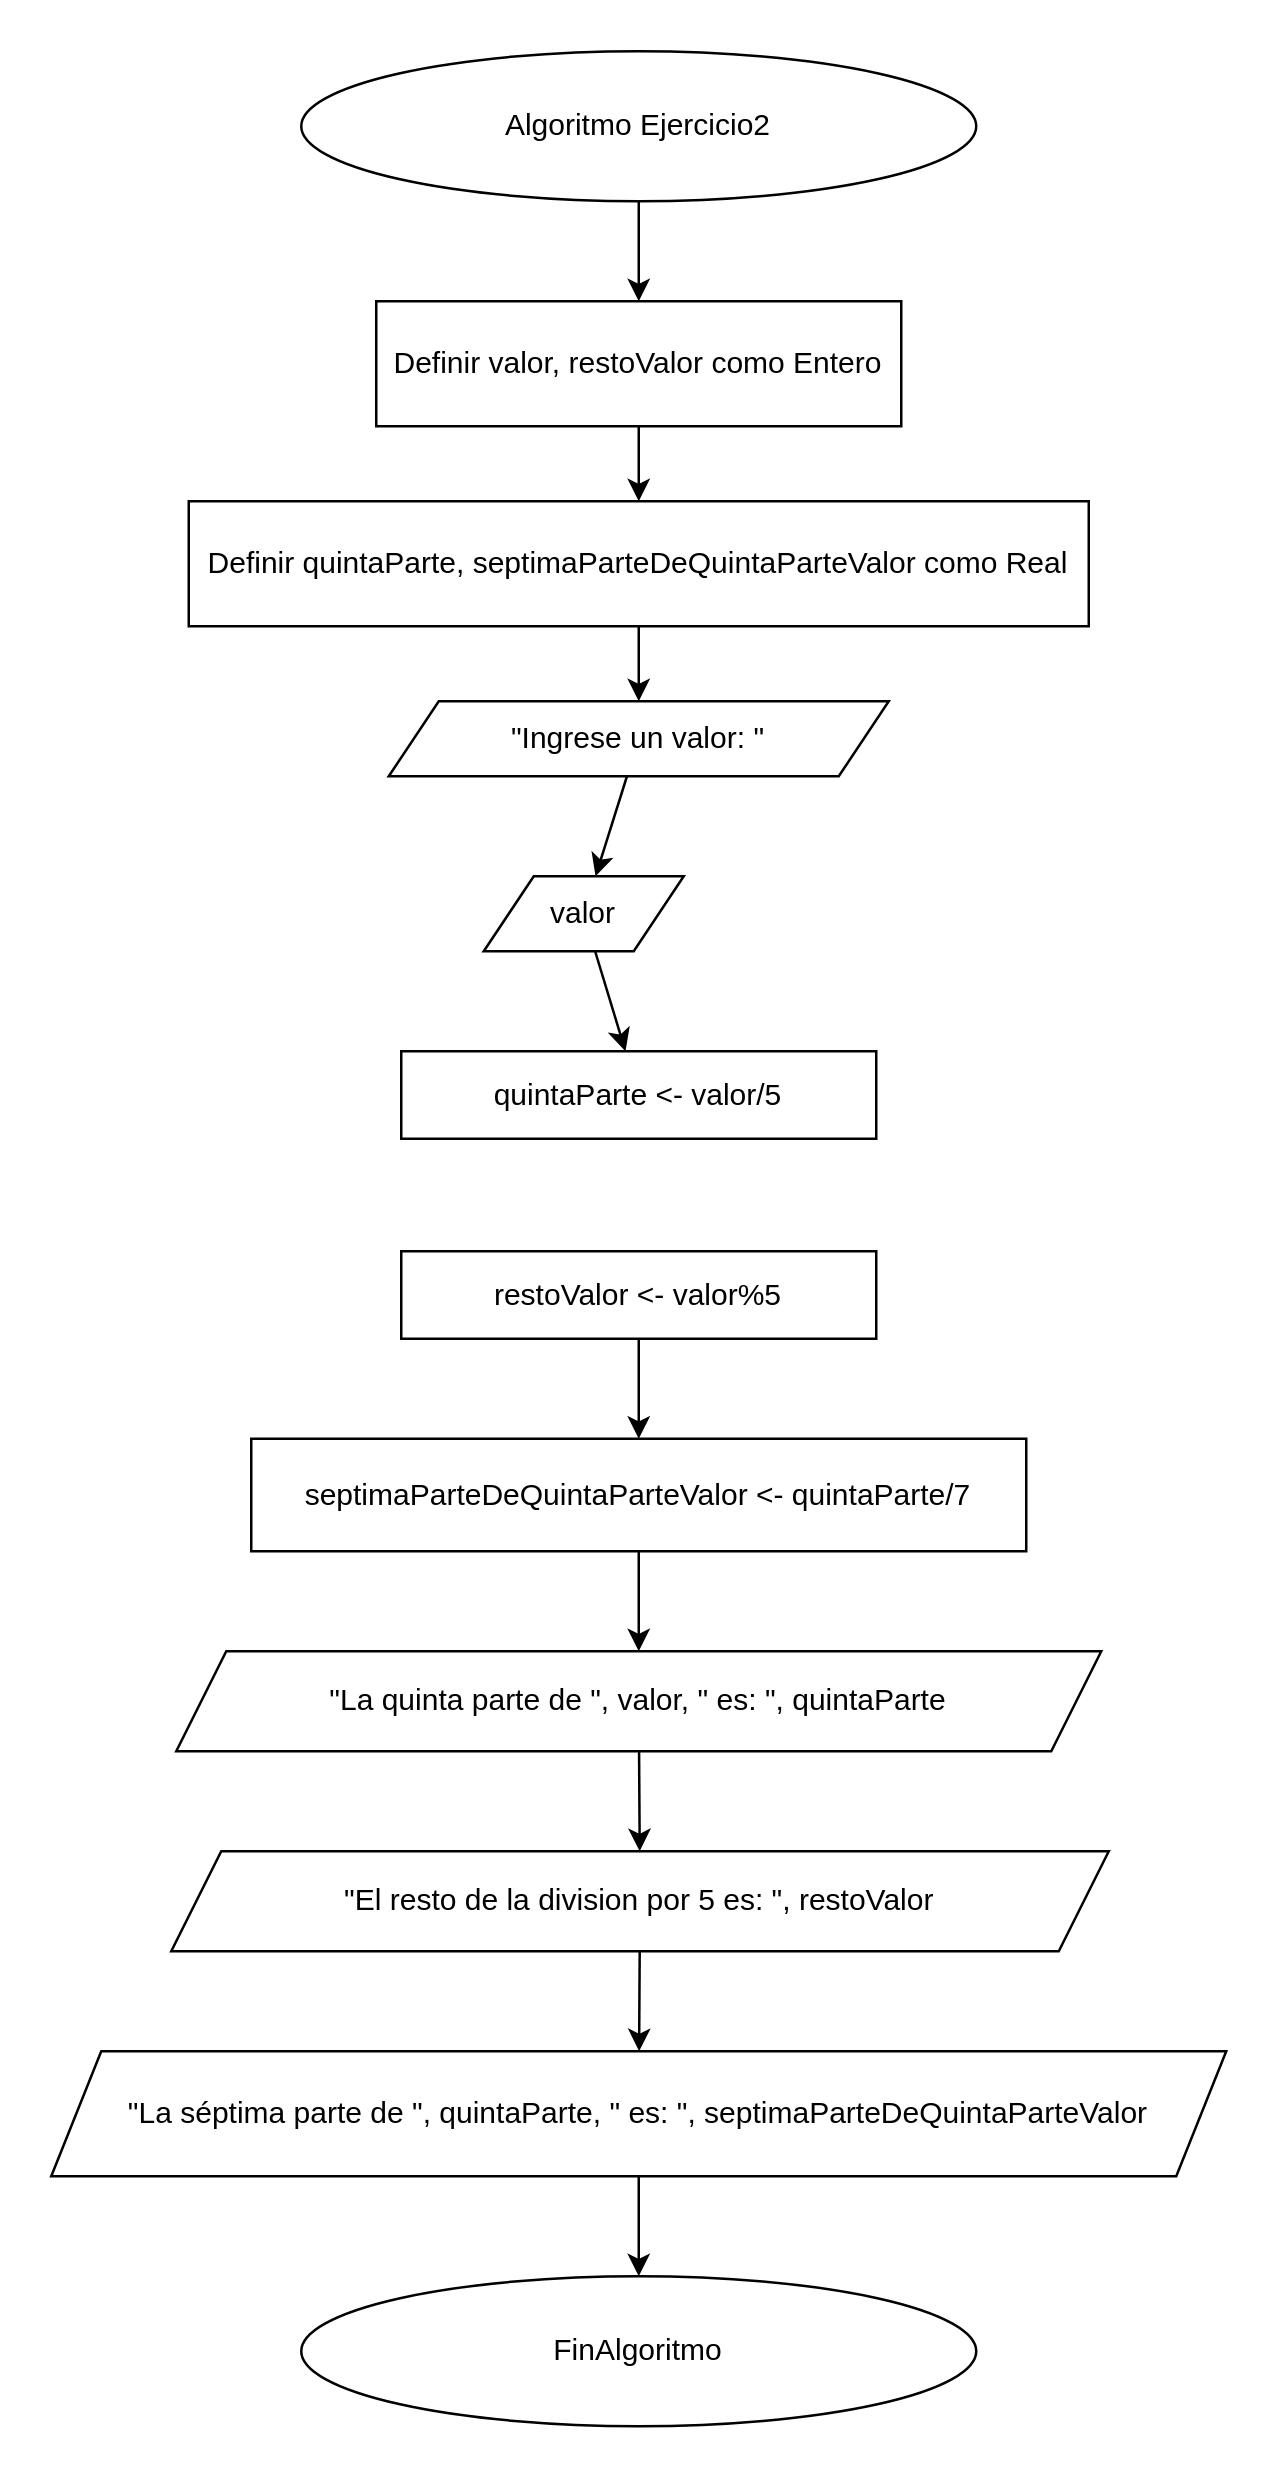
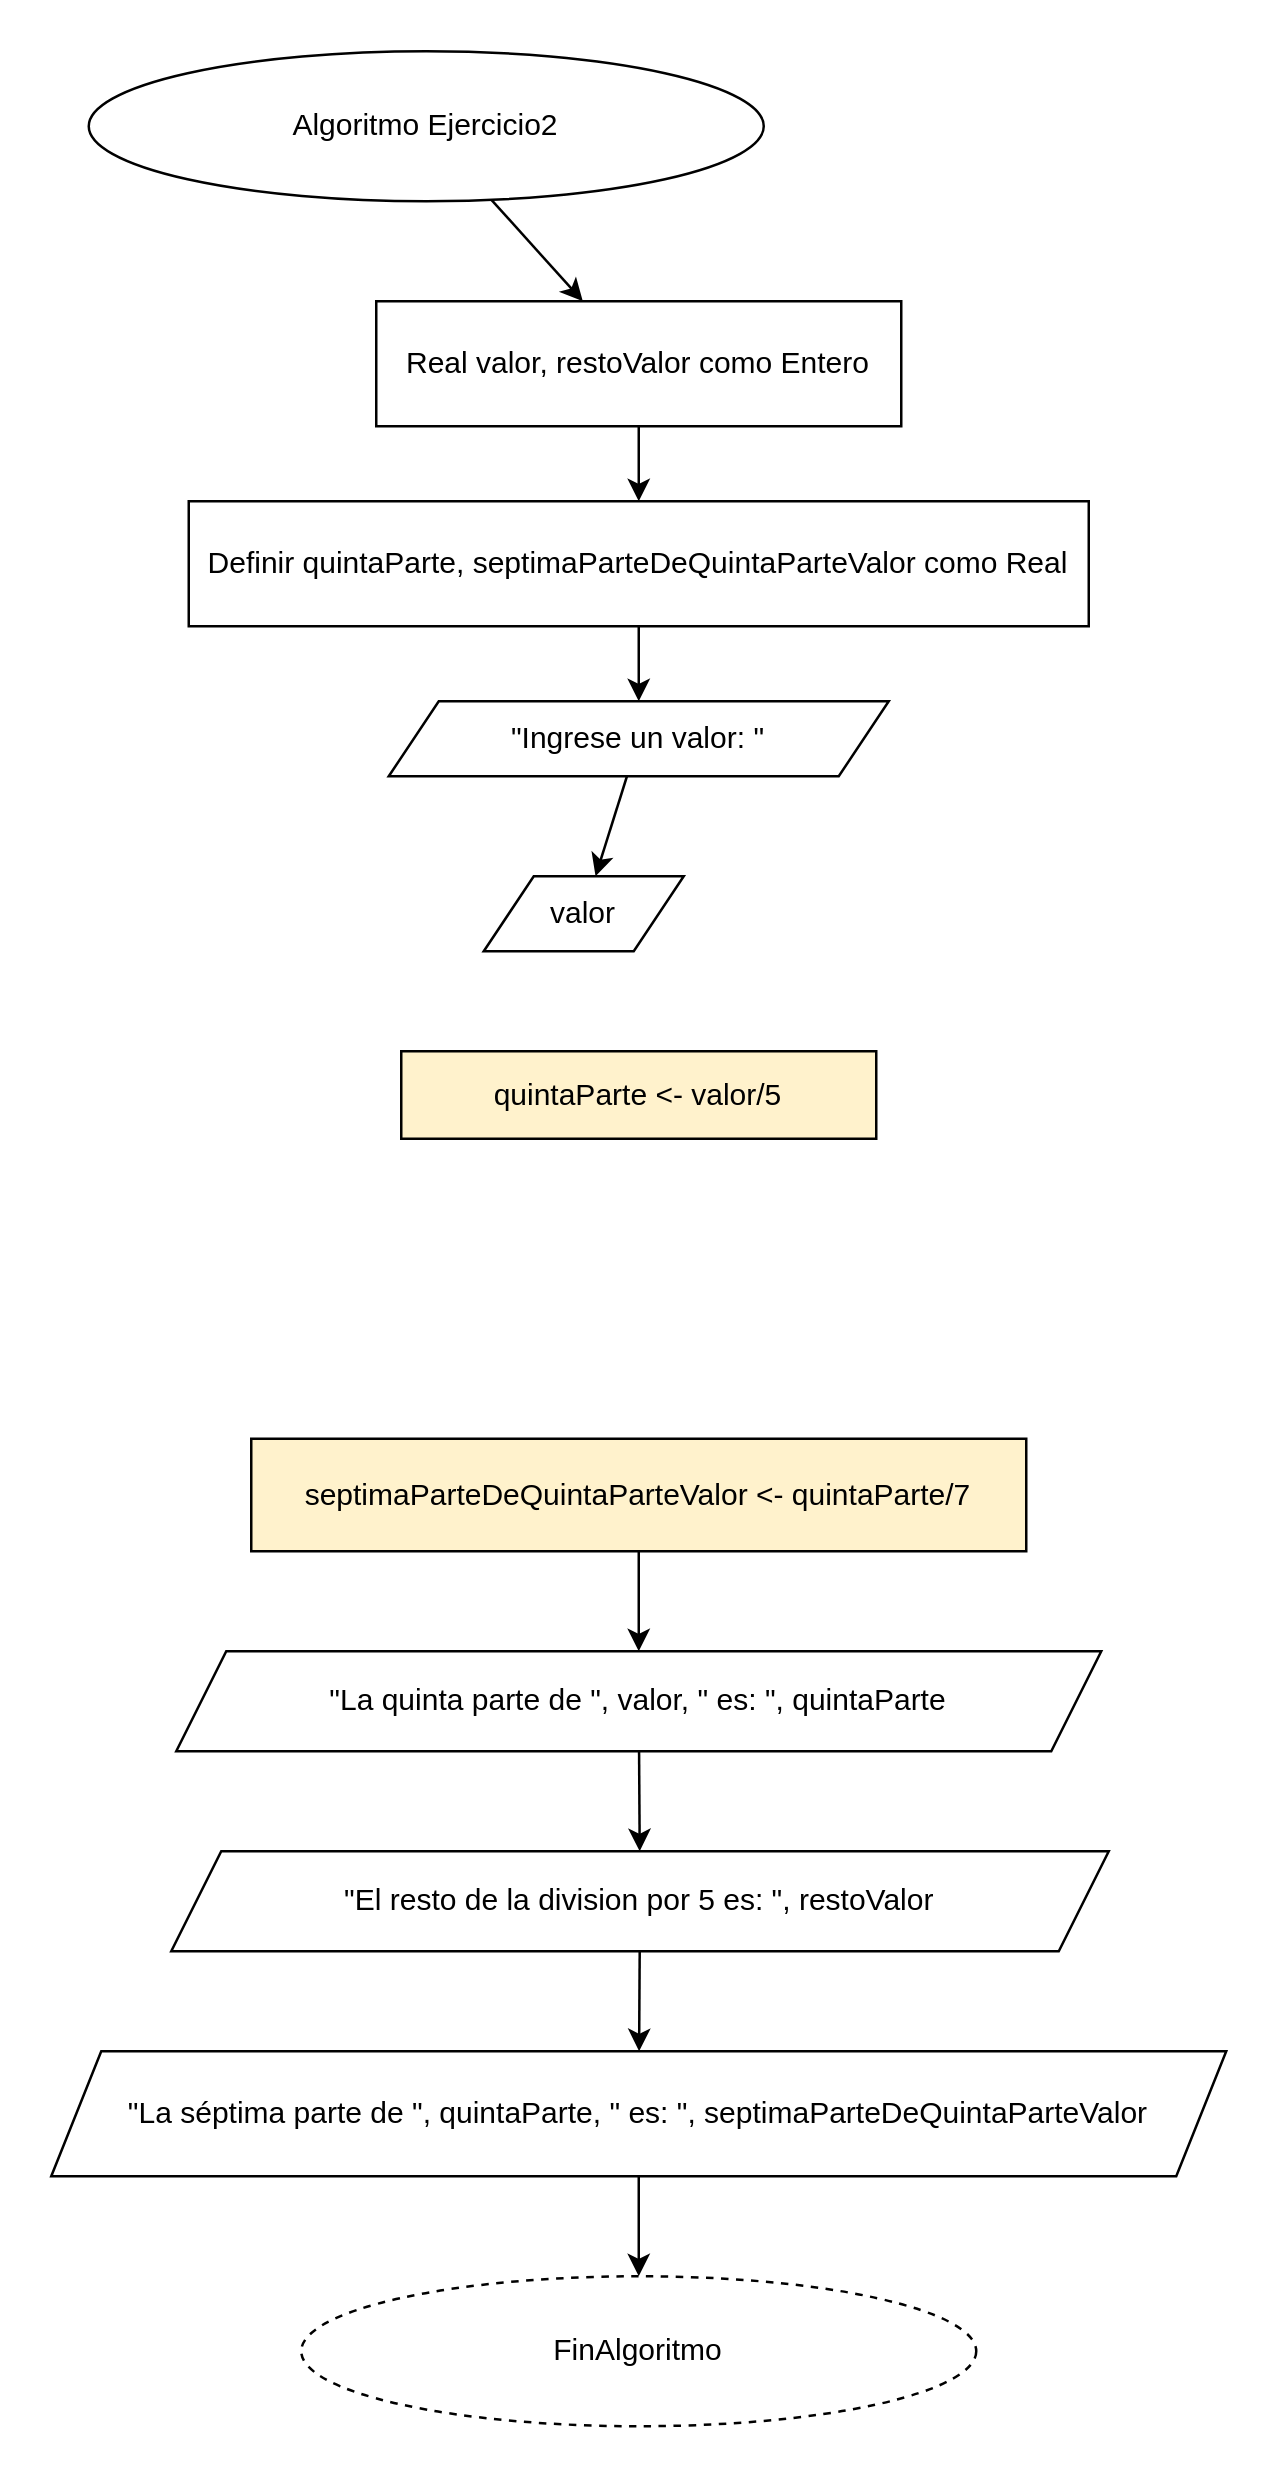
node "Algoritmo Ejercicio2": moved (639, 126) -> (426, 126)
node "Definir valor, restoValor como Entero": label "Definir valor, restoValor como Entero" -> "Real valor, restoValor como Entero"
edge "valor" -> "quintaParte <- valor/5": removed
node "quintaParte <- valor/5": fillcolor #ffffff -> #fff2cc
node "restoValor <- valor%5": removed
edge "restoValor <- valor%5" -> "septimaParteDeQuintaParteValor <- quintaParte/7": removed
node "septimaParteDeQuintaParteValor <- quintaParte/7": fillcolor #ffffff -> #fff2cc
node "FinAlgoritmo": style solid -> dashed
